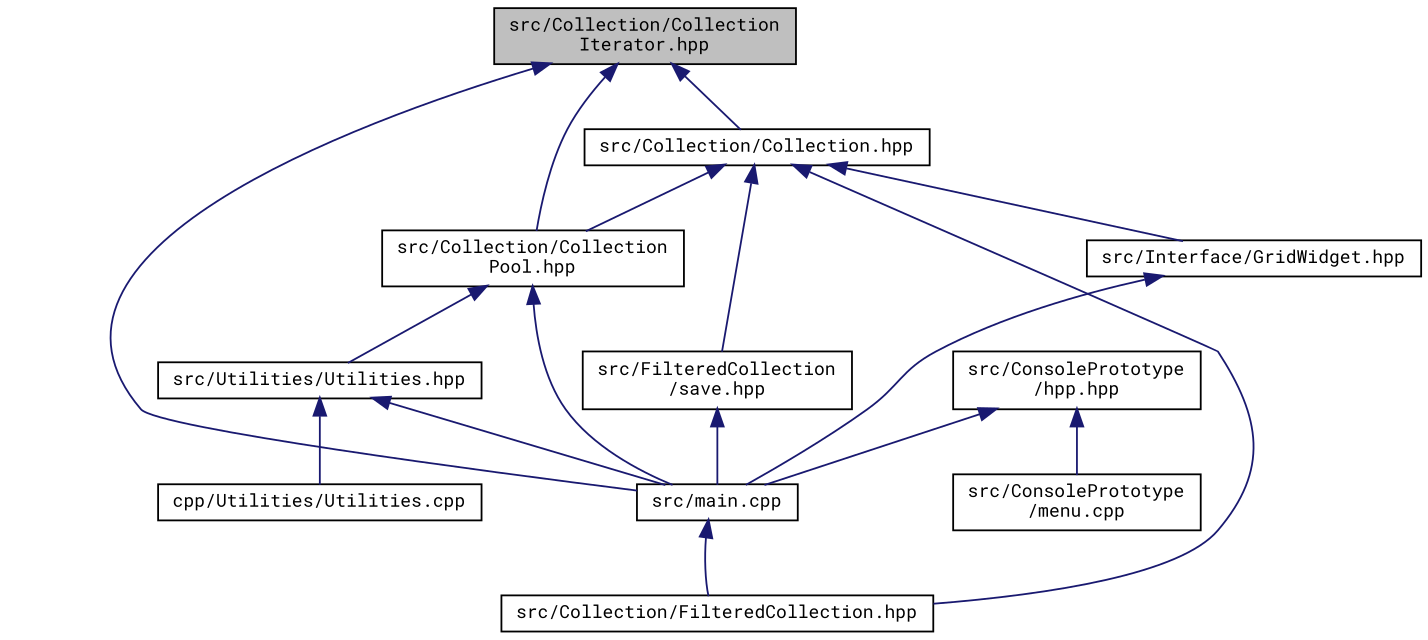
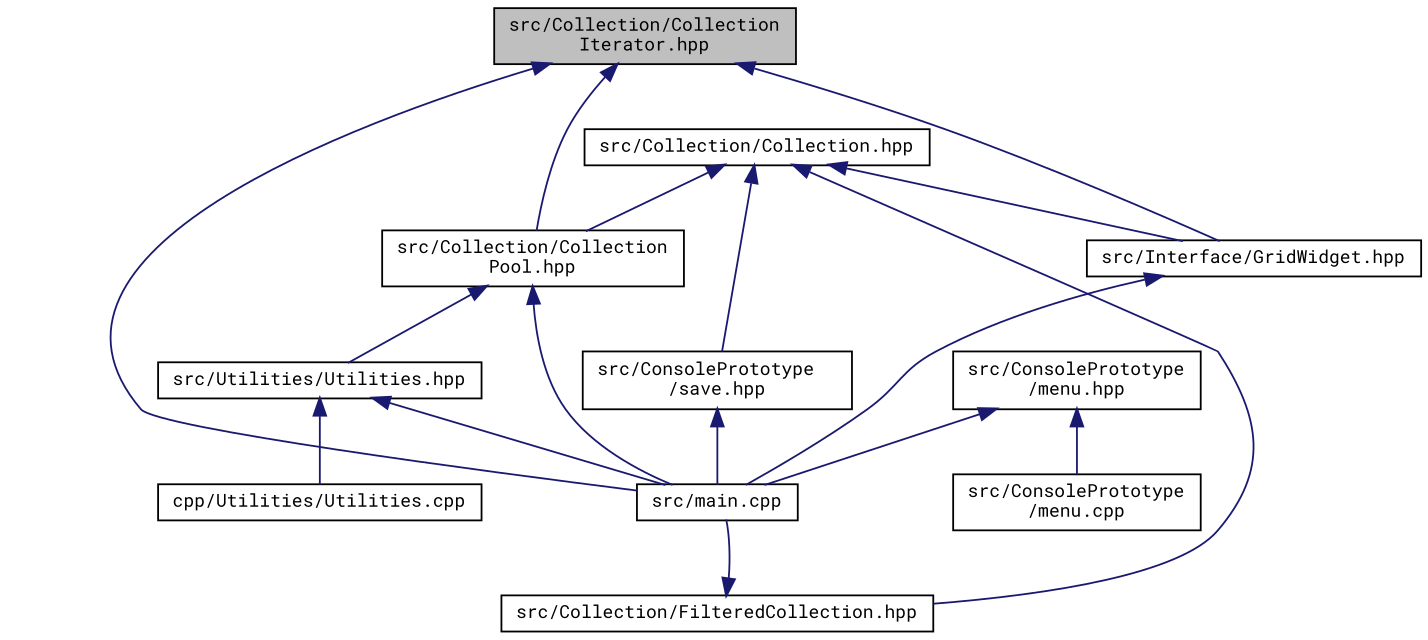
edge "src/Collection/Collection.hpp" -> "src/Collection/Collection Iterator.hpp": now "src/Interface/GridWidget.hpp" -> "src/Collection/Collection Iterator.hpp"
node "src/FilteredCollection /save.hpp": label "src/FilteredCollection /save.hpp" -> "src/ConsolePrototype /save.hpp"
node "src/ConsolePrototype /hpp.hpp": label "src/ConsolePrototype /hpp.hpp" -> "src/ConsolePrototype /menu.hpp"
edge "src/Collection/FilteredCollection.hpp" -> "src/main.cpp": reversed
